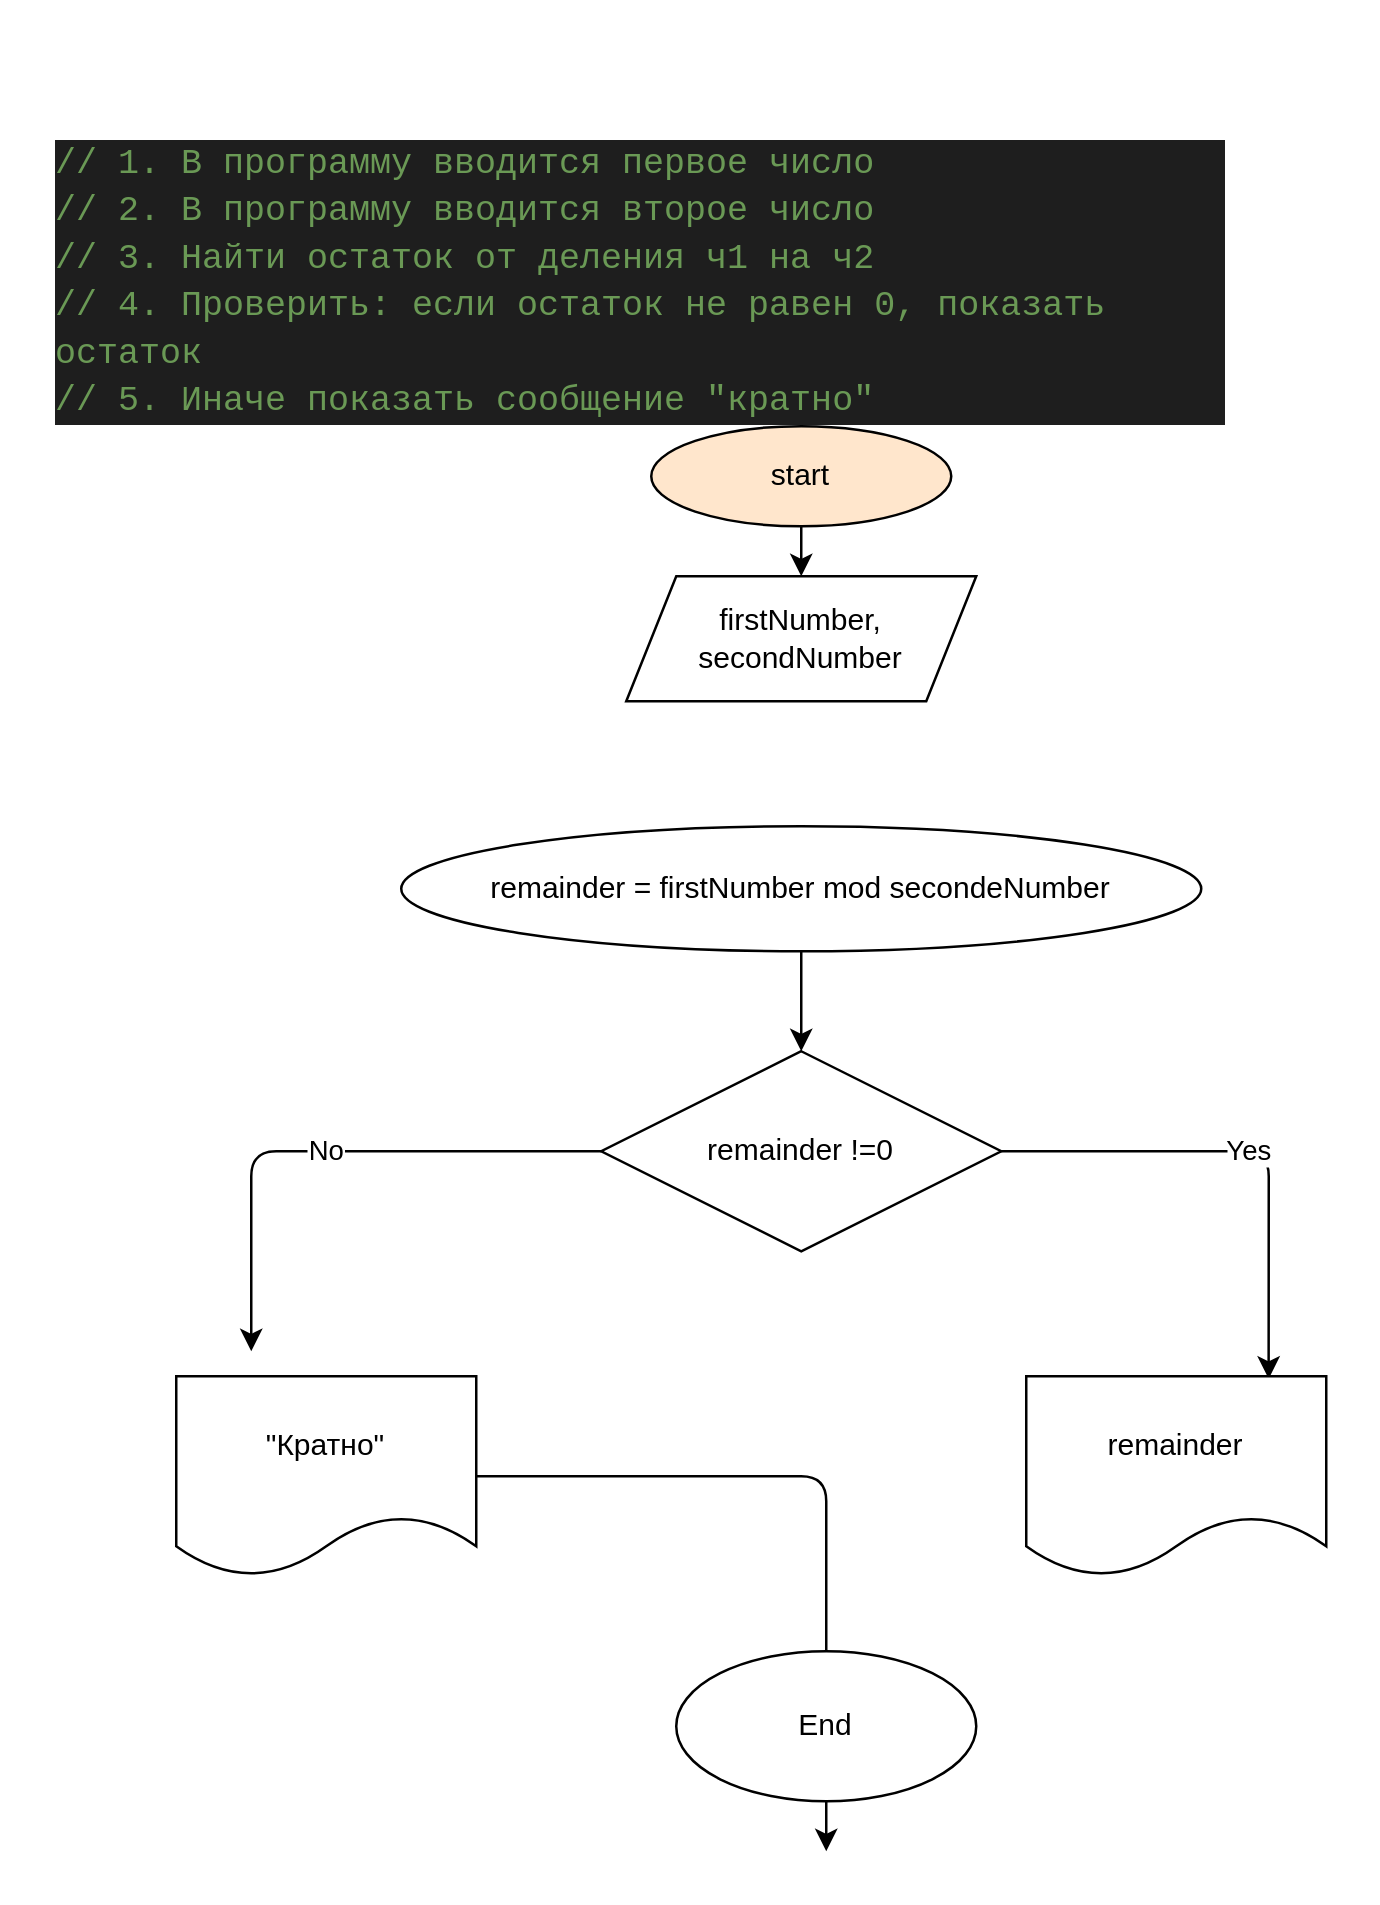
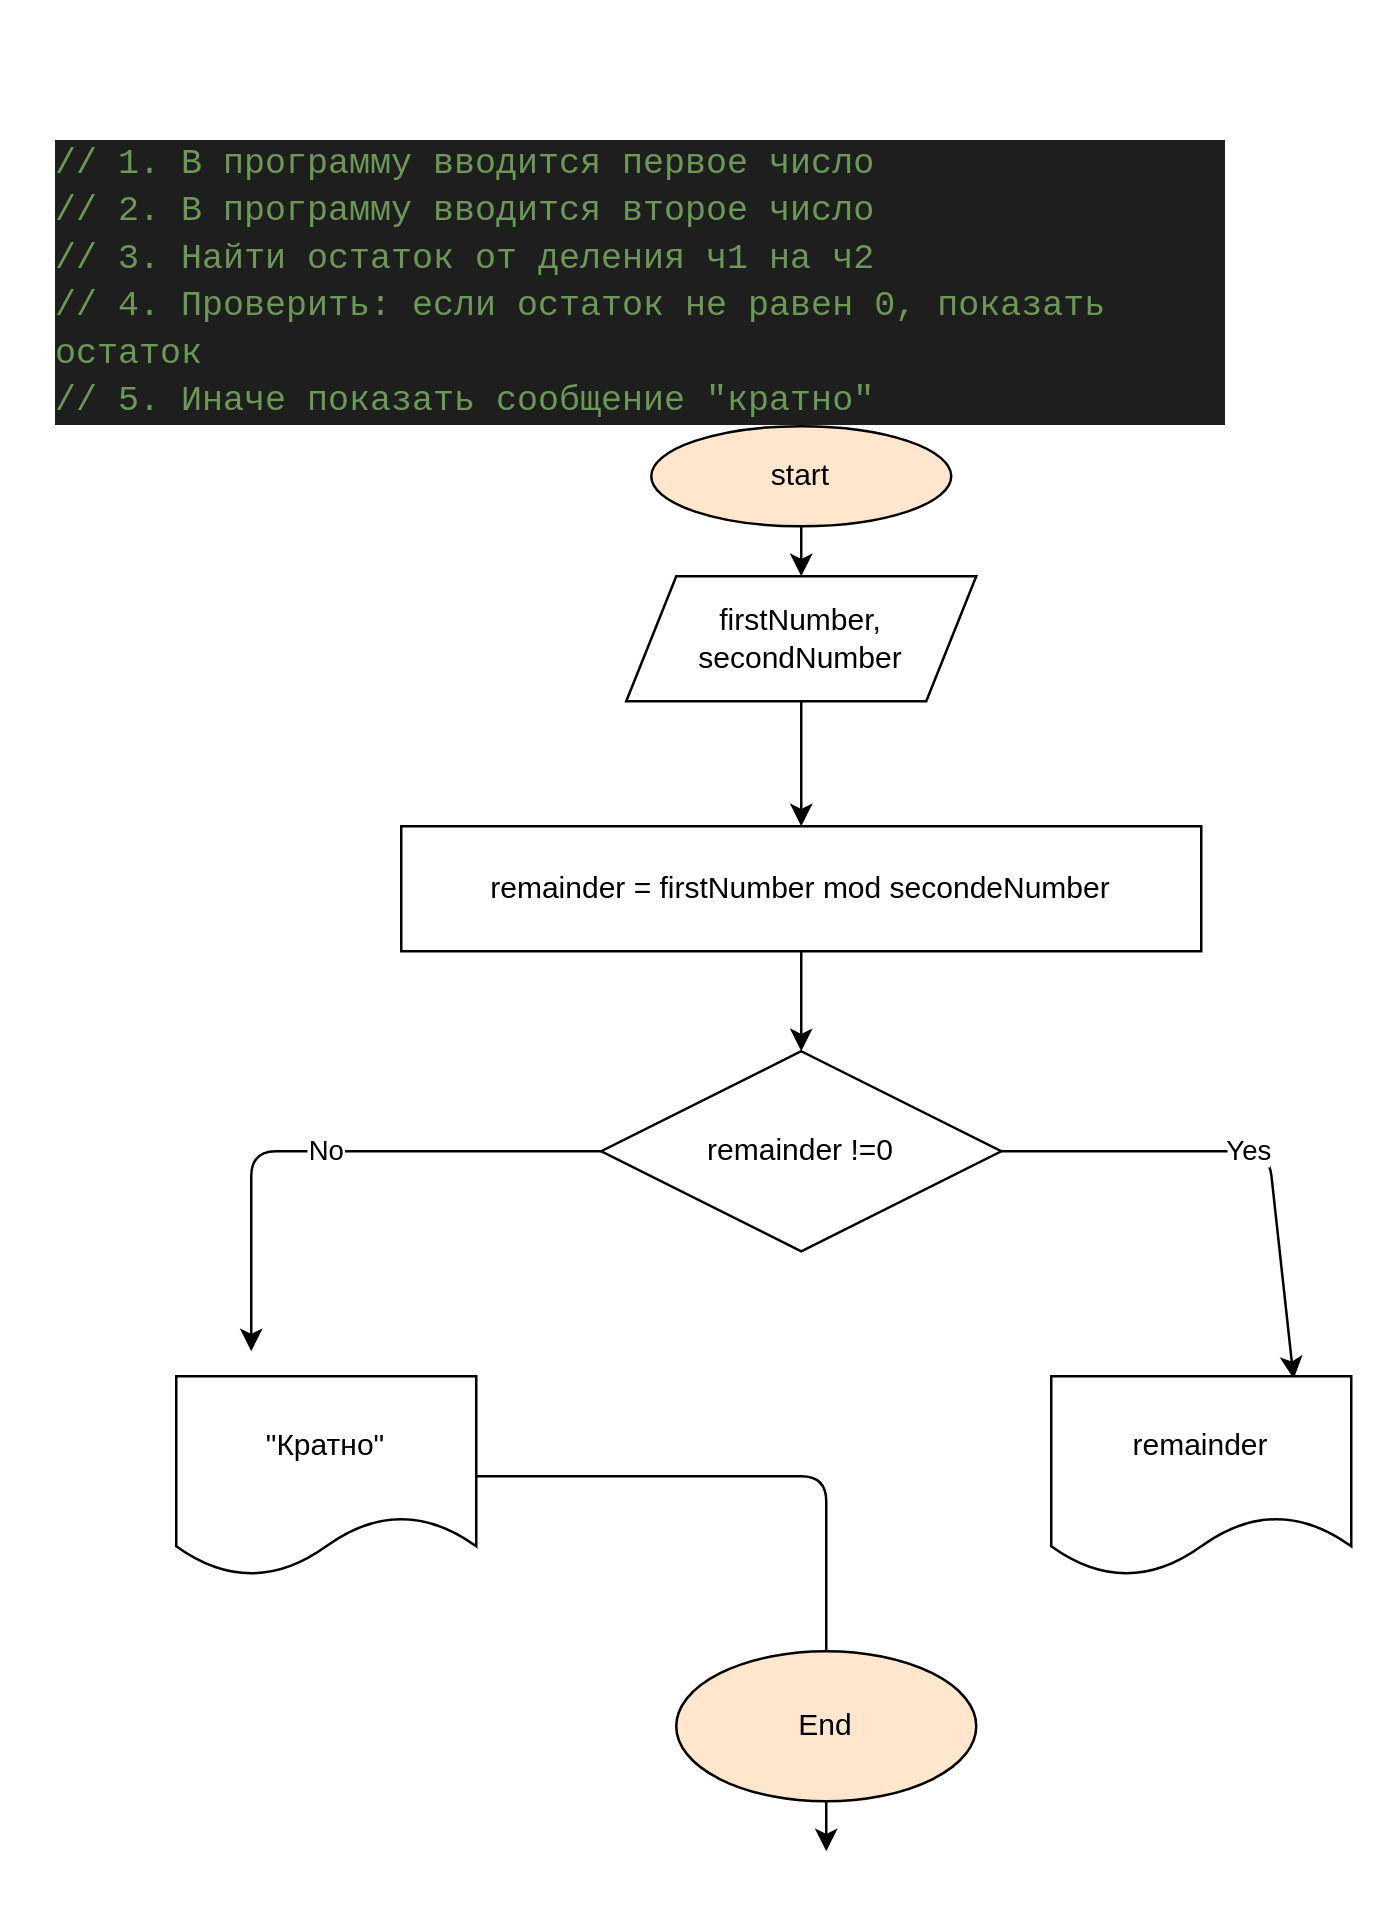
edge "firstNumber, secondNumber" -> "remainder = firstNumber mod secondeNumber": added
node "remainder = firstNumber mod secondeNumber": shape ellipse -> rectangle
node "remainder": moved (1176, 1476) -> (1201, 1476)
node "End": fillcolor #ffffff -> #ffe6cc
